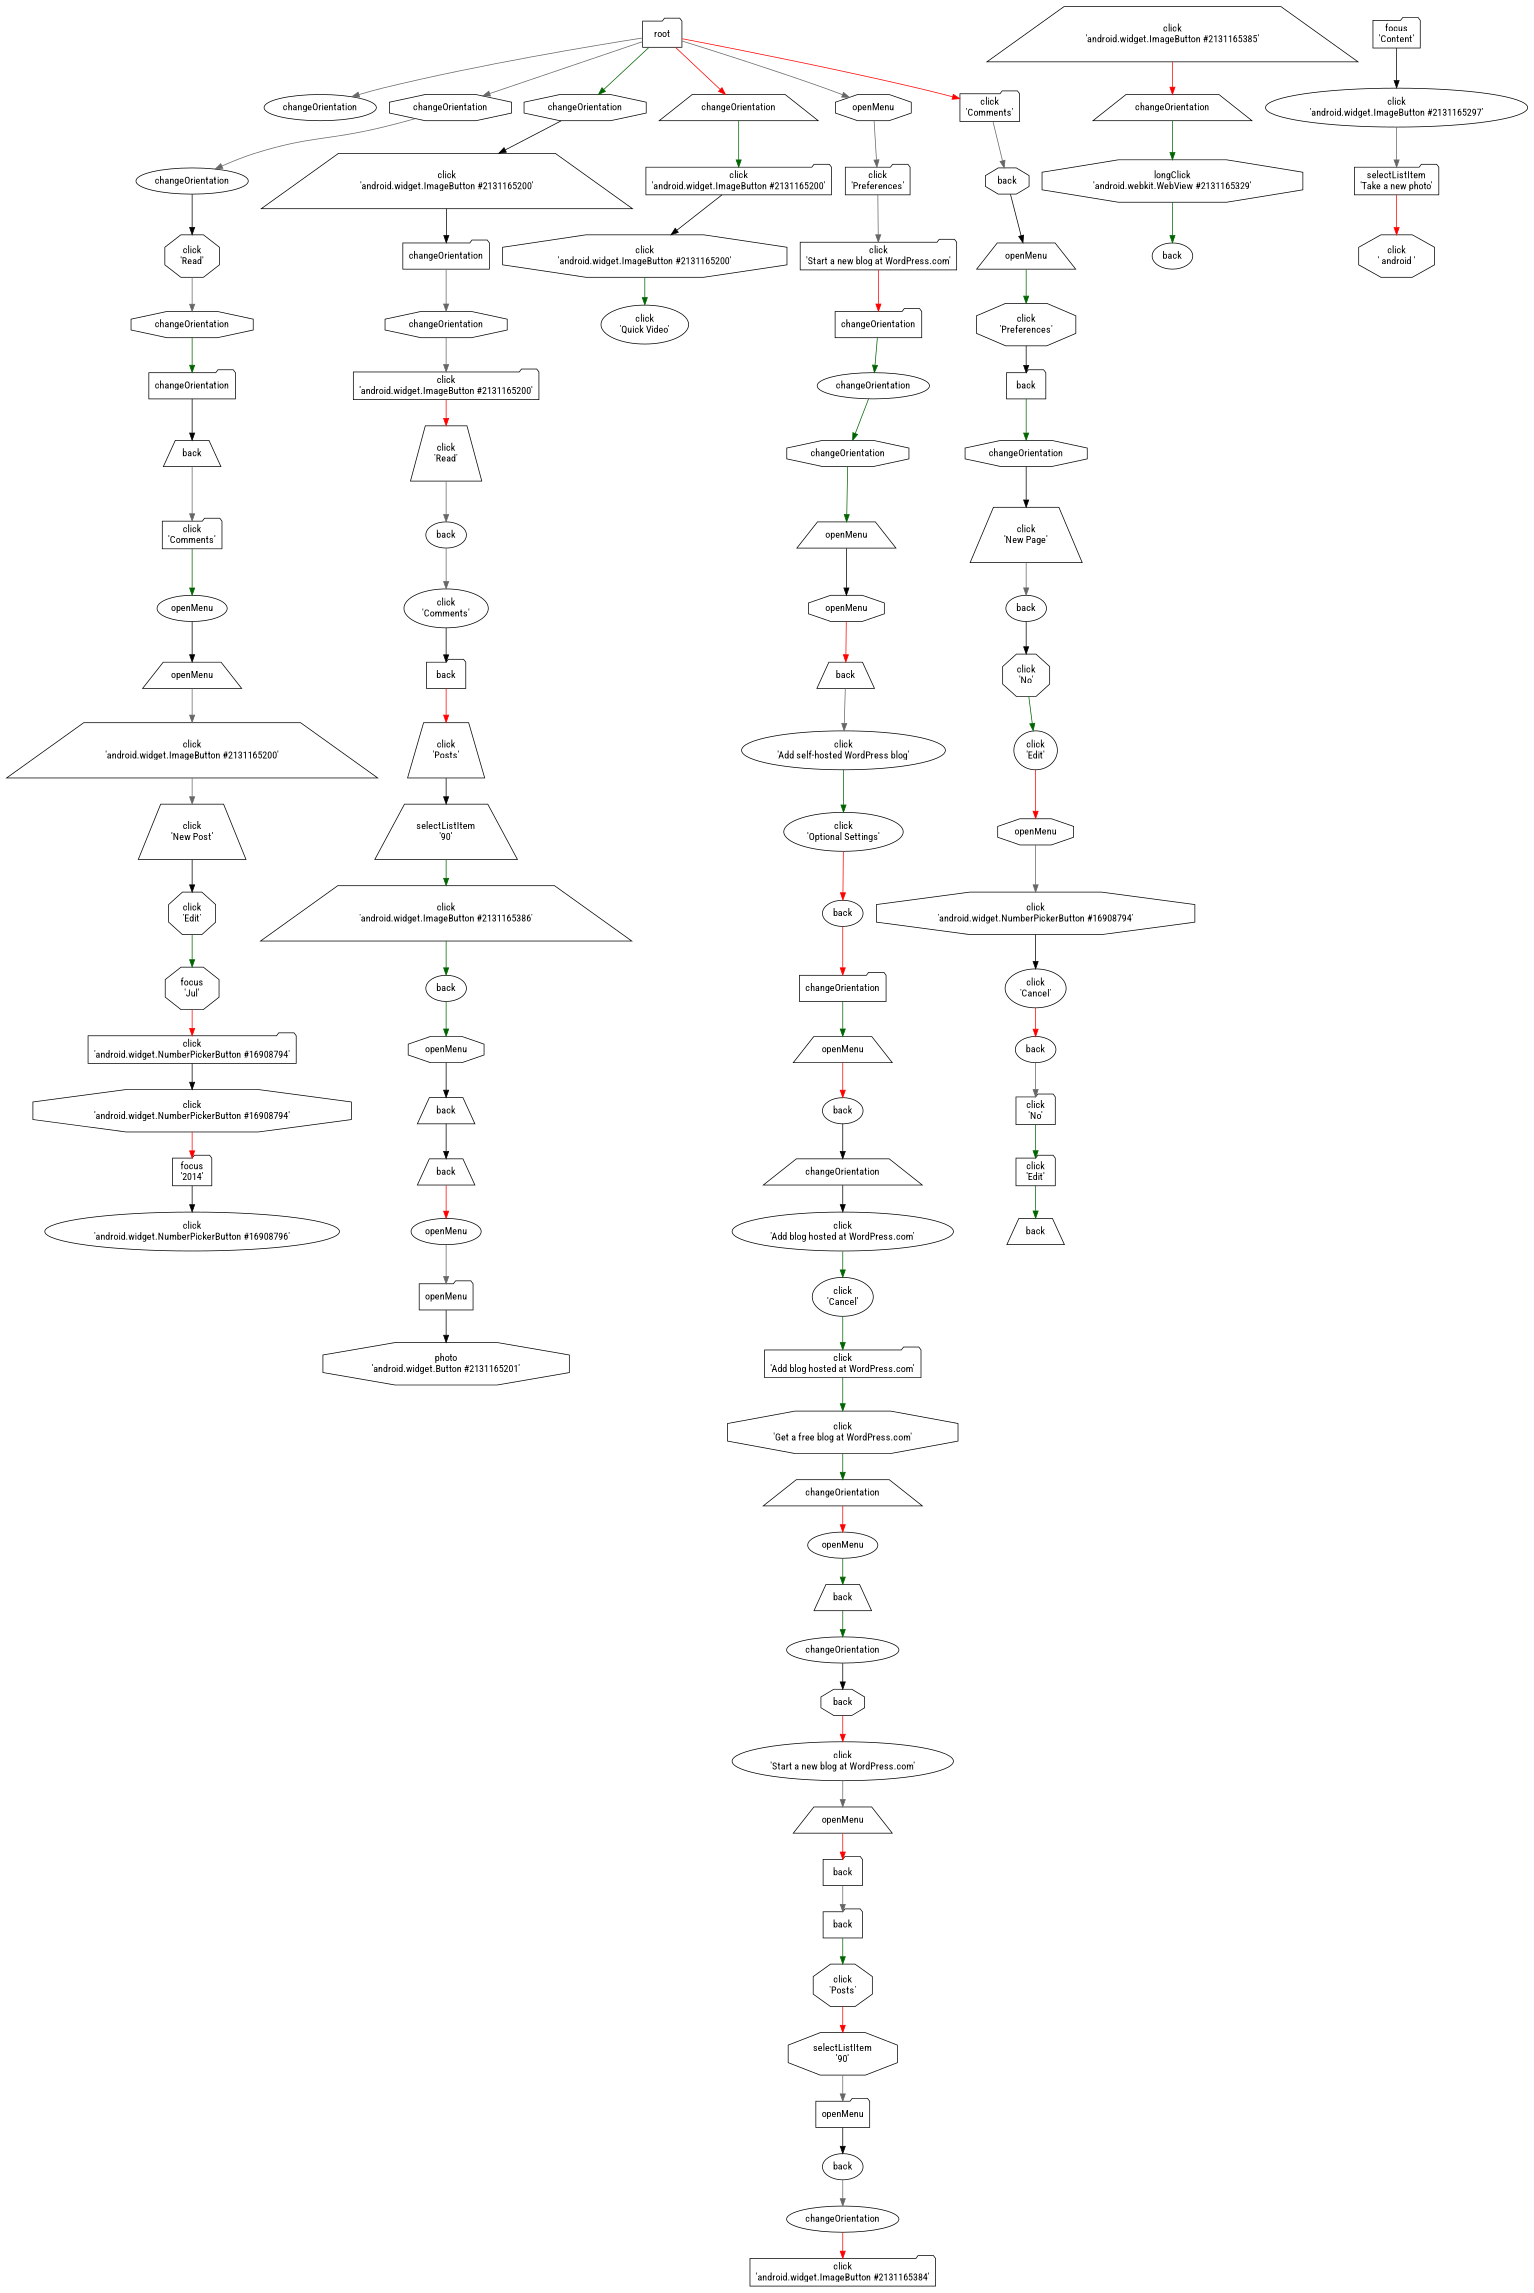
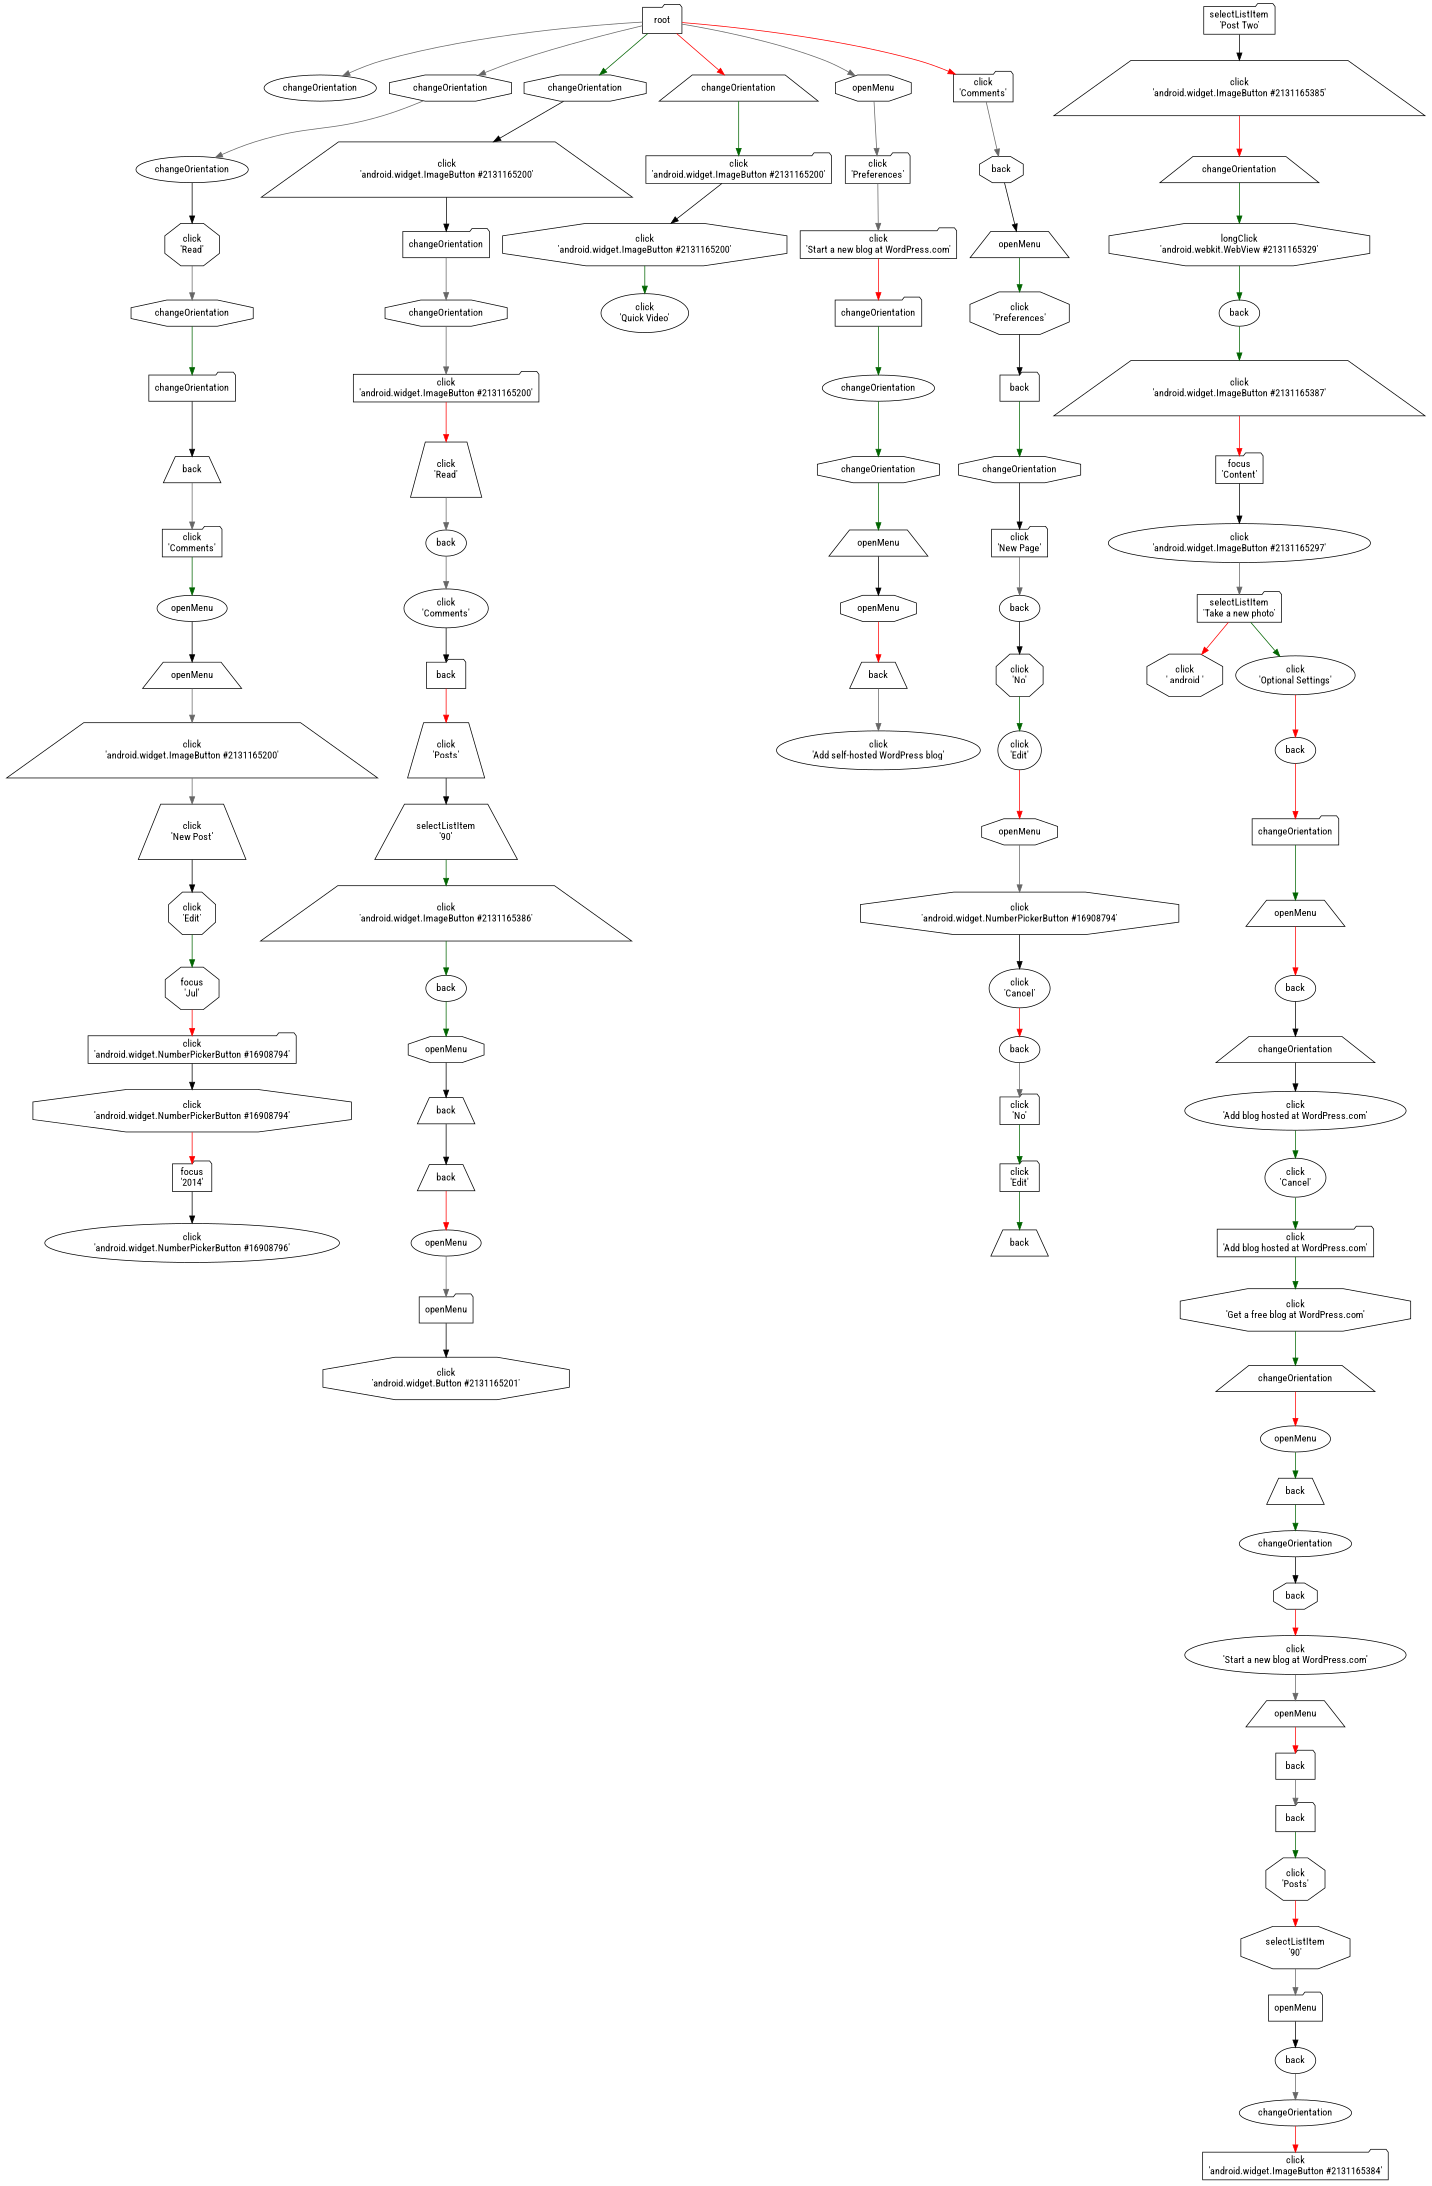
node "selectListItem 'Post Two'": added
node "click 'android.widget.ImageButton #2131165387'": added
node "click 'New Page'": shape trapezium -> folder
edge "click 'Add self-hosted WordPress blog'" -> "click 'Optional Settings'": now "selectListItem 'Take a new photo'" -> "click 'Optional Settings'"
node "photo 'android.widget.Button #2131165201'": label "photo 'android.widget.Button #2131165201'" -> "click 'android.widget.Button #2131165201'"
